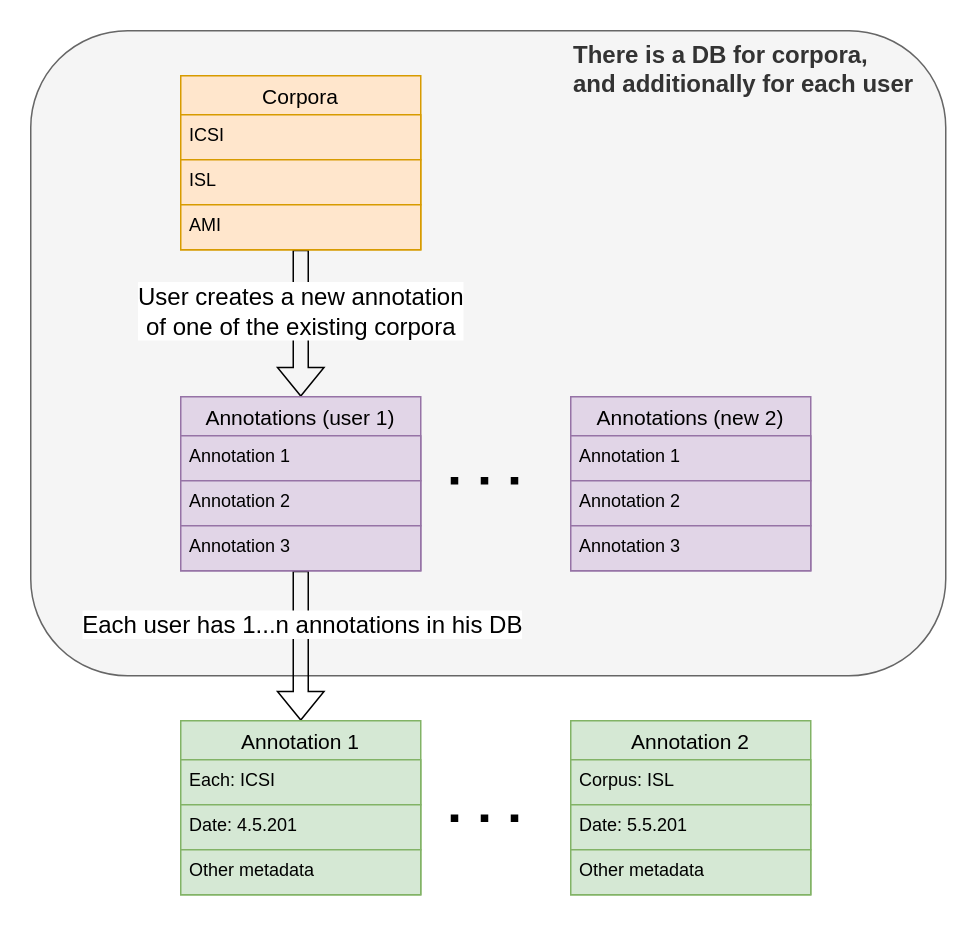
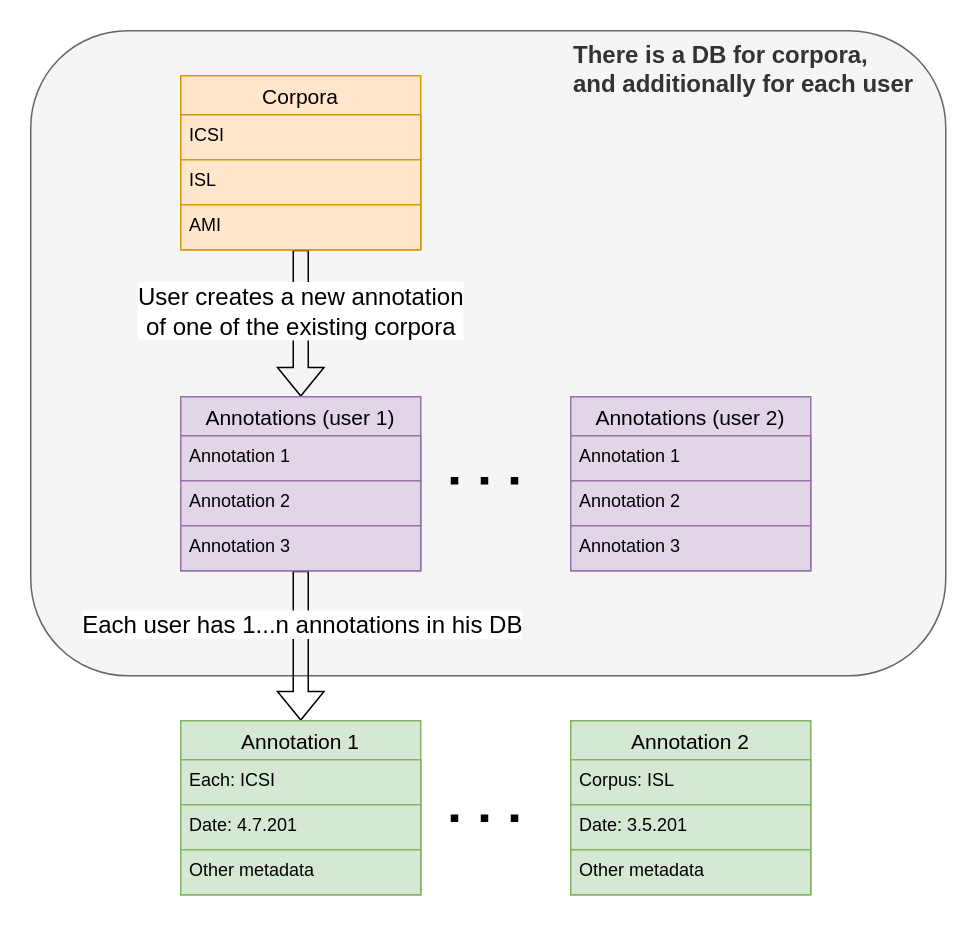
node "Annotations (new 2)": label "Annotations (new 2)" -> "Annotations (user 2)"
node "Date: 4.5.201": label "Date: 4.5.201" -> "Date: 4.7.201"
node "Date: 5.5.201": label "Date: 5.5.201" -> "Date: 3.5.201"
